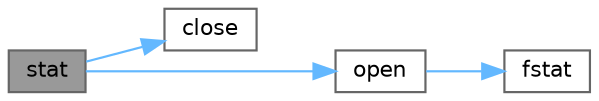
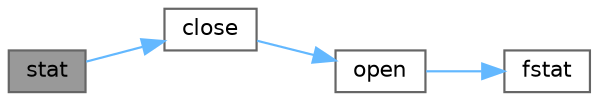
edge "stat" -> "open": now "close" -> "open"
